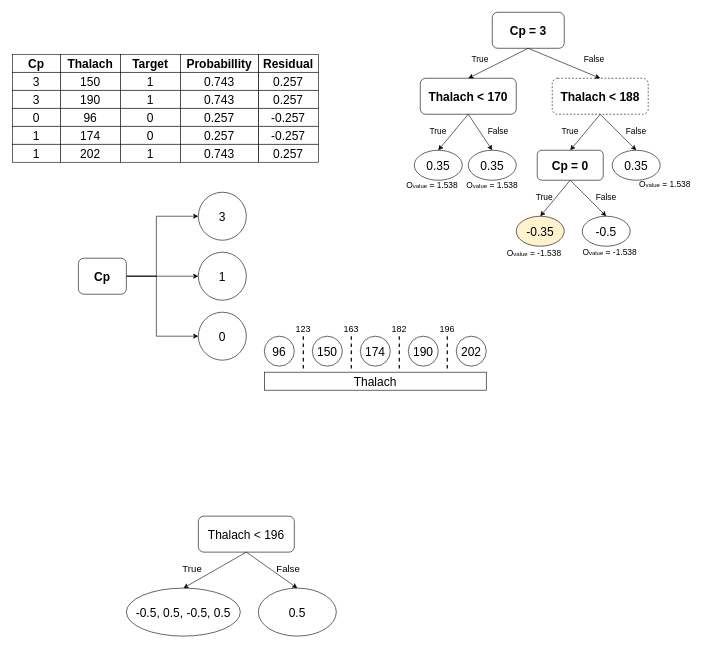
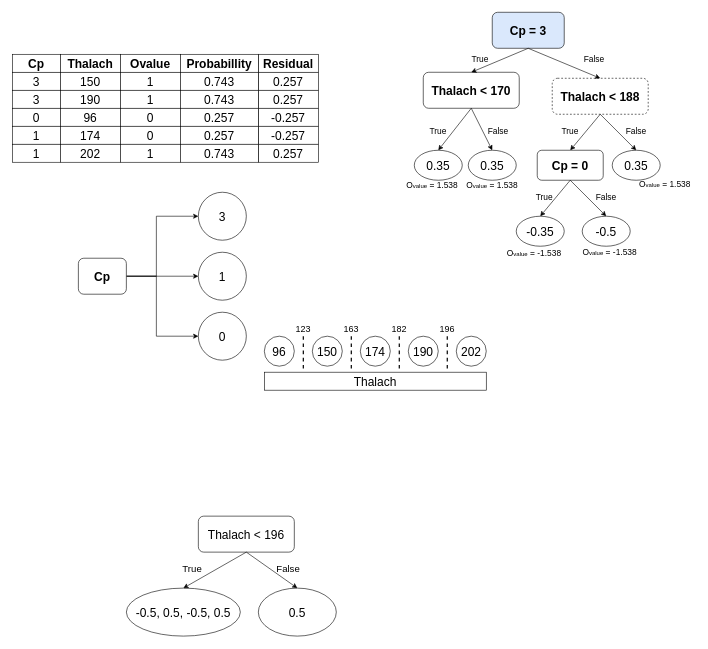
node "Cp = 3": fillcolor #ffffff -> #dae8fc
node "Target": label "Target" -> "Ovalue"
node "Thalach < 170": moved (468, 96) -> (471, 90)
node "-0.35": fillcolor #fff2cc -> #ffffff
